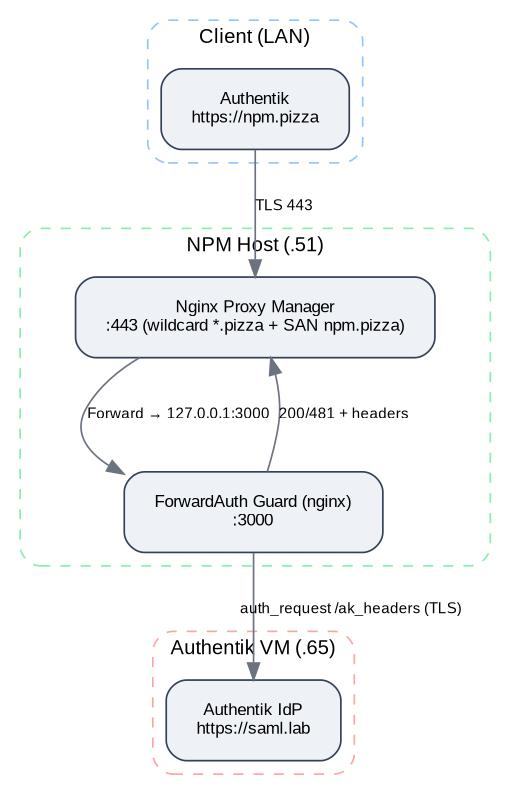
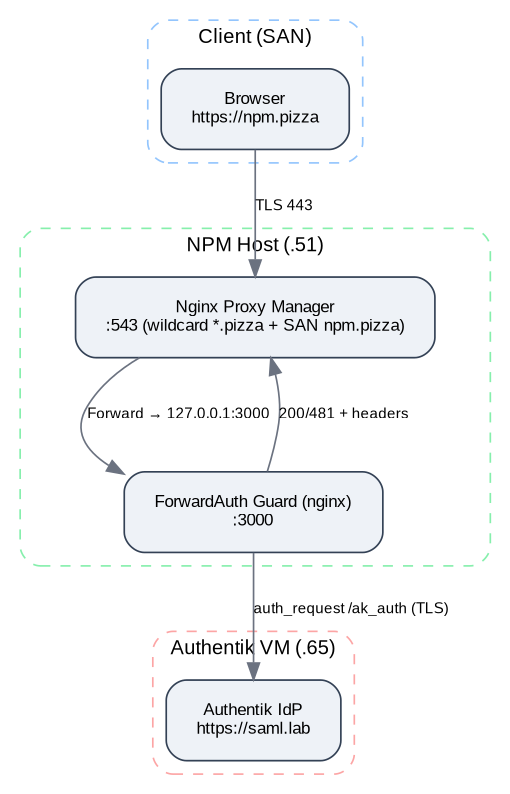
cluster "Client (LAN)": label "Client (LAN)" -> "Client (SAN)"
node "Authentik https://npm.pizza": label "Authentik https://npm.pizza" -> "Browser https://npm.pizza"
node "Nginx Proxy Manager :443 (wildcard *.pizza + SAN npm.pizza)": label "Nginx Proxy Manager :443 (wildcard *.pizza + SAN npm.pizza)" -> "Nginx Proxy Manager :543 (wildcard *.pizza + SAN npm.pizza)"
edge "ForwardAuth Guard (nginx) :3000" -> "Authentik IdP https://saml.lab": label "auth_request /ak_headers (TLS)" -> "auth_request /ak_auth (TLS)"
